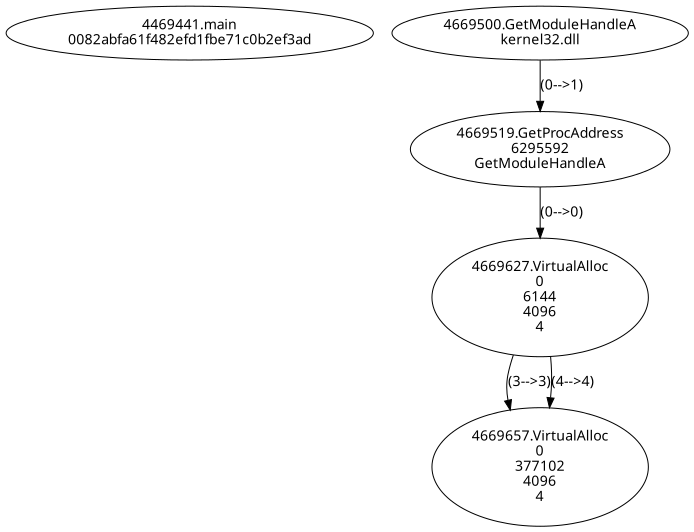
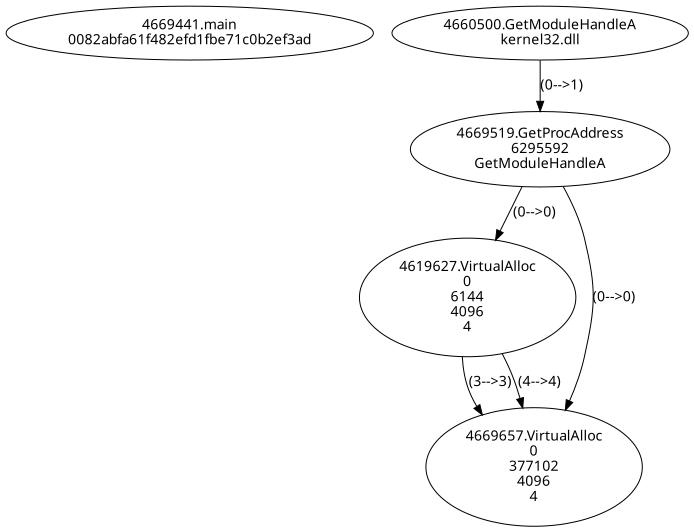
node "4469441.main 0082abfa61f482efd1fbe71c0b2ef3ad": label "4469441.main 0082abfa61f482efd1fbe71c0b2ef3ad" -> "4669441.main 0082abfa61f482efd1fbe71c0b2ef3ad"
node "4669500.GetModuleHandleA kernel32.dll": label "4669500.GetModuleHandleA kernel32.dll" -> "4660500.GetModuleHandleA kernel32.dll"
edge "4669519.GetProcAddress 6295592 GetModuleHandleA" -> "4669657.VirtualAlloc 0 377102 4096 4": added, label "(0-->0)"
node "4669627.VirtualAlloc 0 6144 4096 4": label "4669627.VirtualAlloc 0 6144 4096 4" -> "4619627.VirtualAlloc 0 6144 4096 4"
